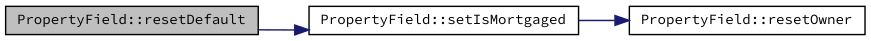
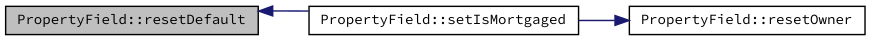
edge "PropertyField::resetDefault" -> "PropertyField::setIsMortgaged": reversed
